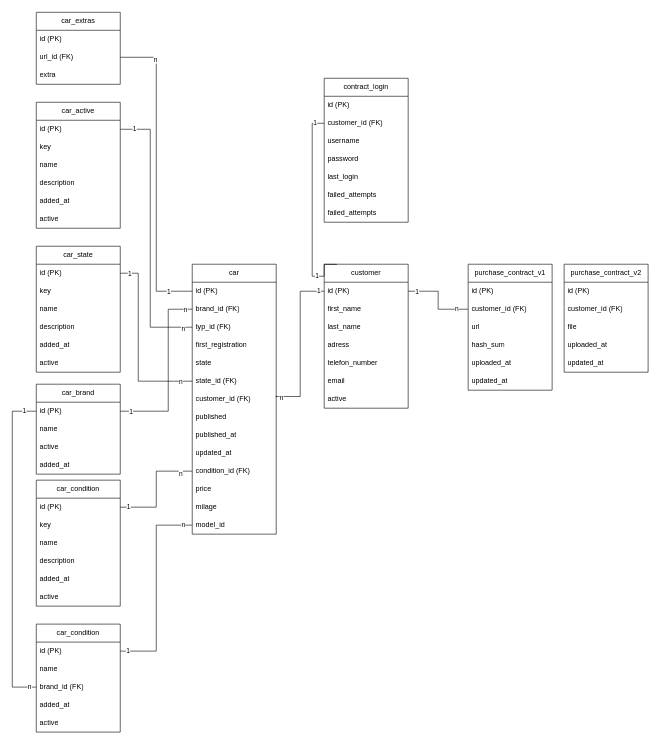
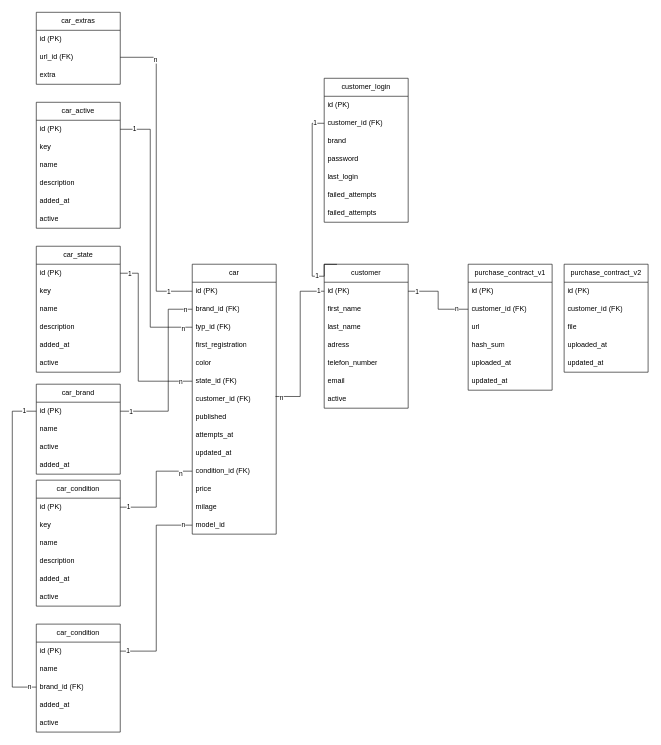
node "contract_login": label "contract_login" -> "customer_login"
node "username": label "username" -> "brand"
node "state": label "state" -> "color"
node "published_at": label "published_at" -> "attempts_at"
